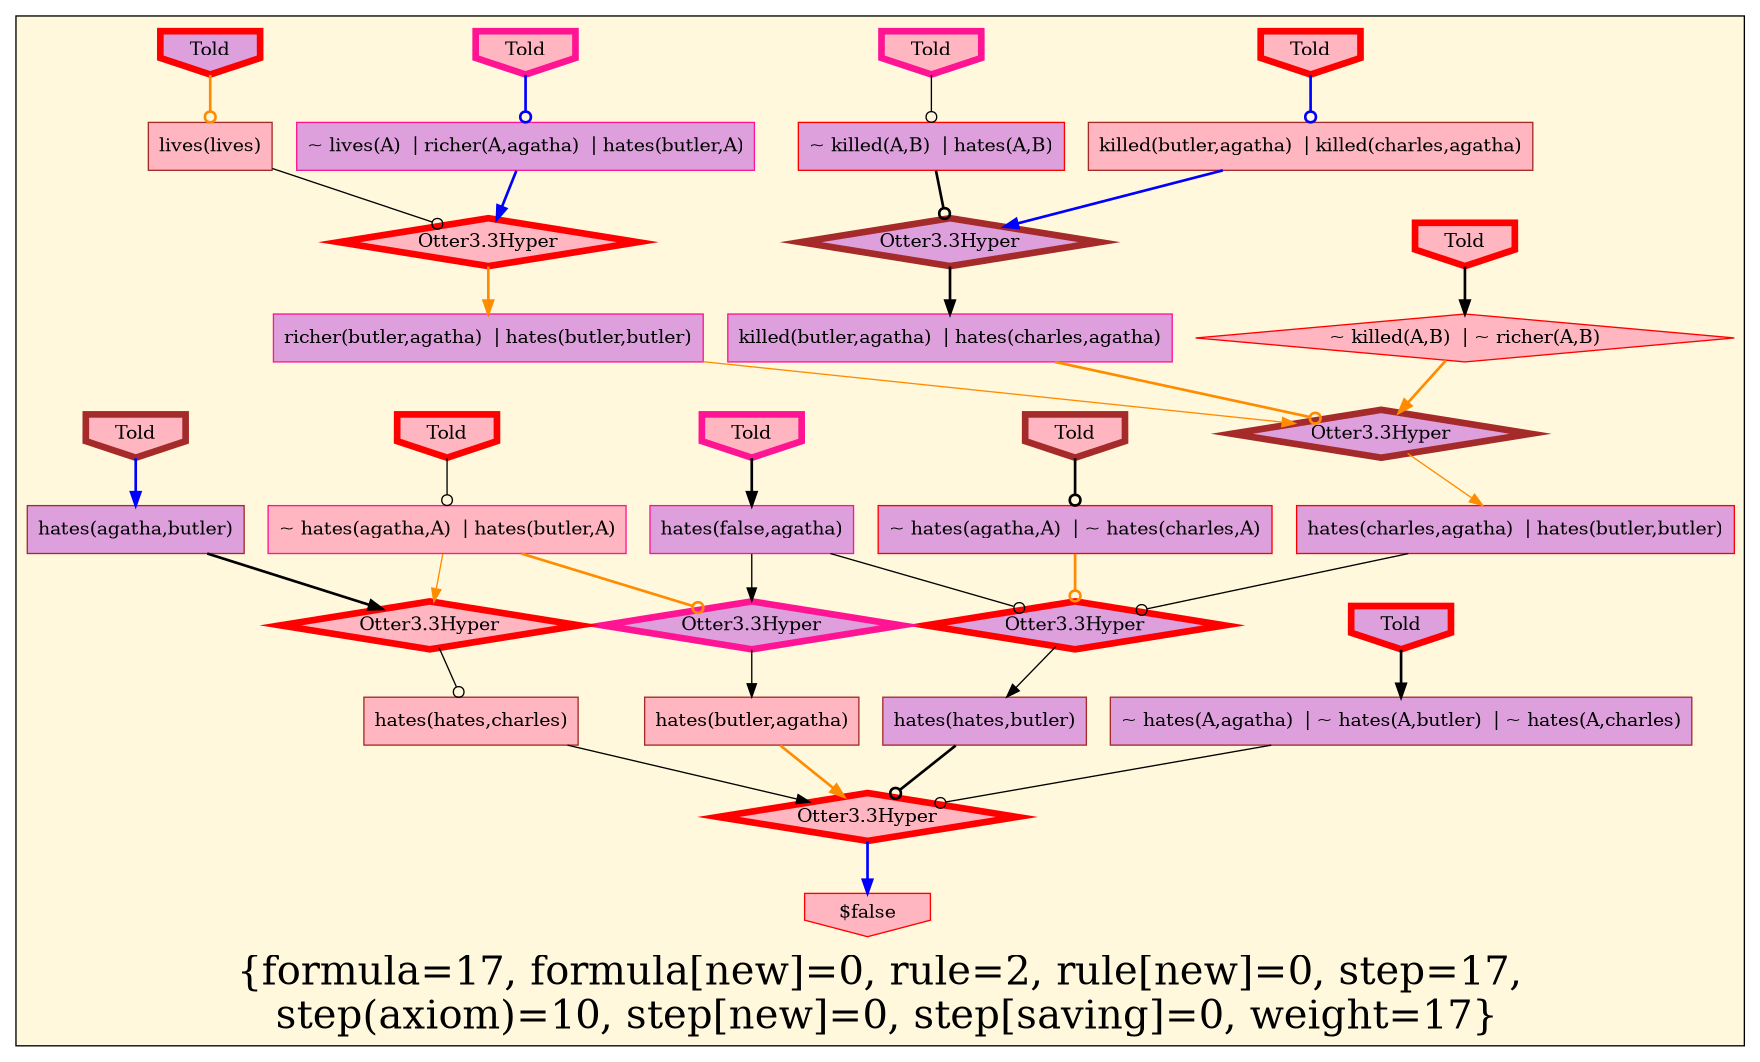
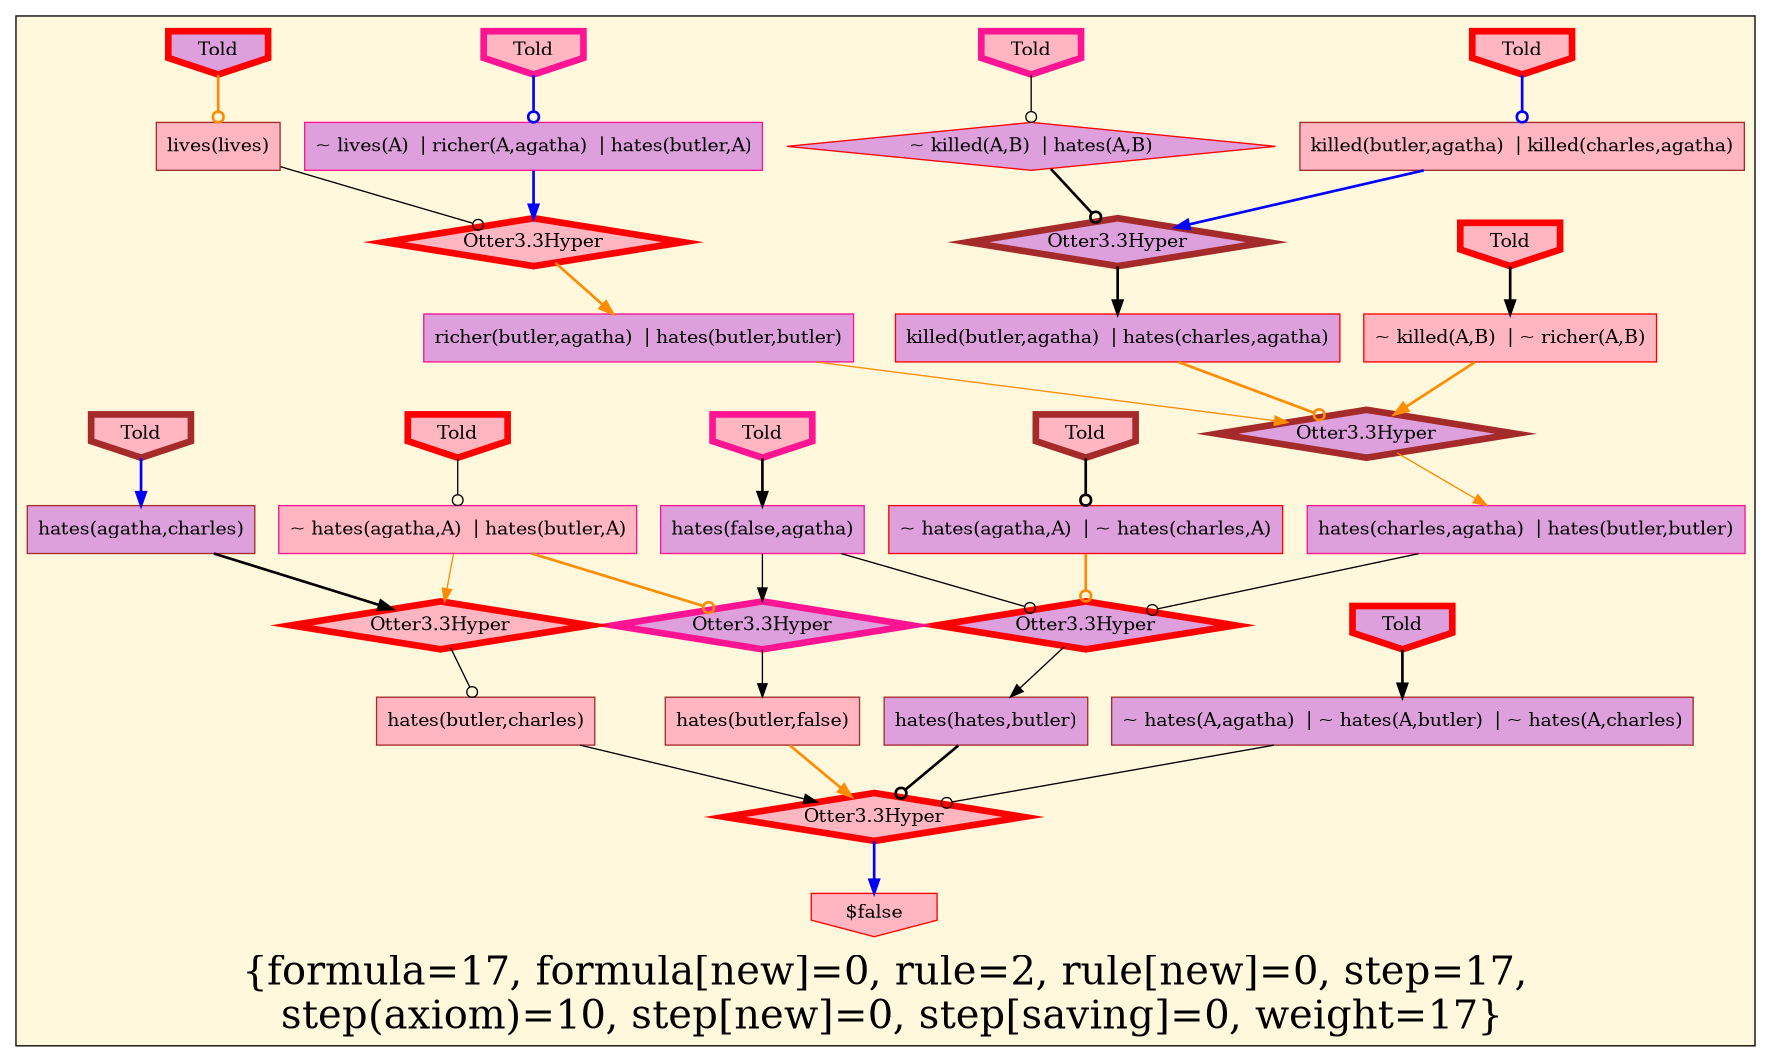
node "~ killed(A,B)  | hates(A,B)": shape box -> diamond
node "killed(butler,agatha)  | hates(charles,agatha)": color deeppink -> red
node "~ killed(A,B)  | ~ richer(A,B)": shape diamond -> box
node "hates(agatha,butler)": label "hates(agatha,butler)" -> "hates(agatha,charles)"
node "hates(charles,agatha)  | hates(butler,butler)": color red -> deeppink
node "hates(hates,charles)": label "hates(hates,charles)" -> "hates(butler,charles)"
node "hates(butler,agatha)": label "hates(butler,agatha)" -> "hates(butler,false)"
